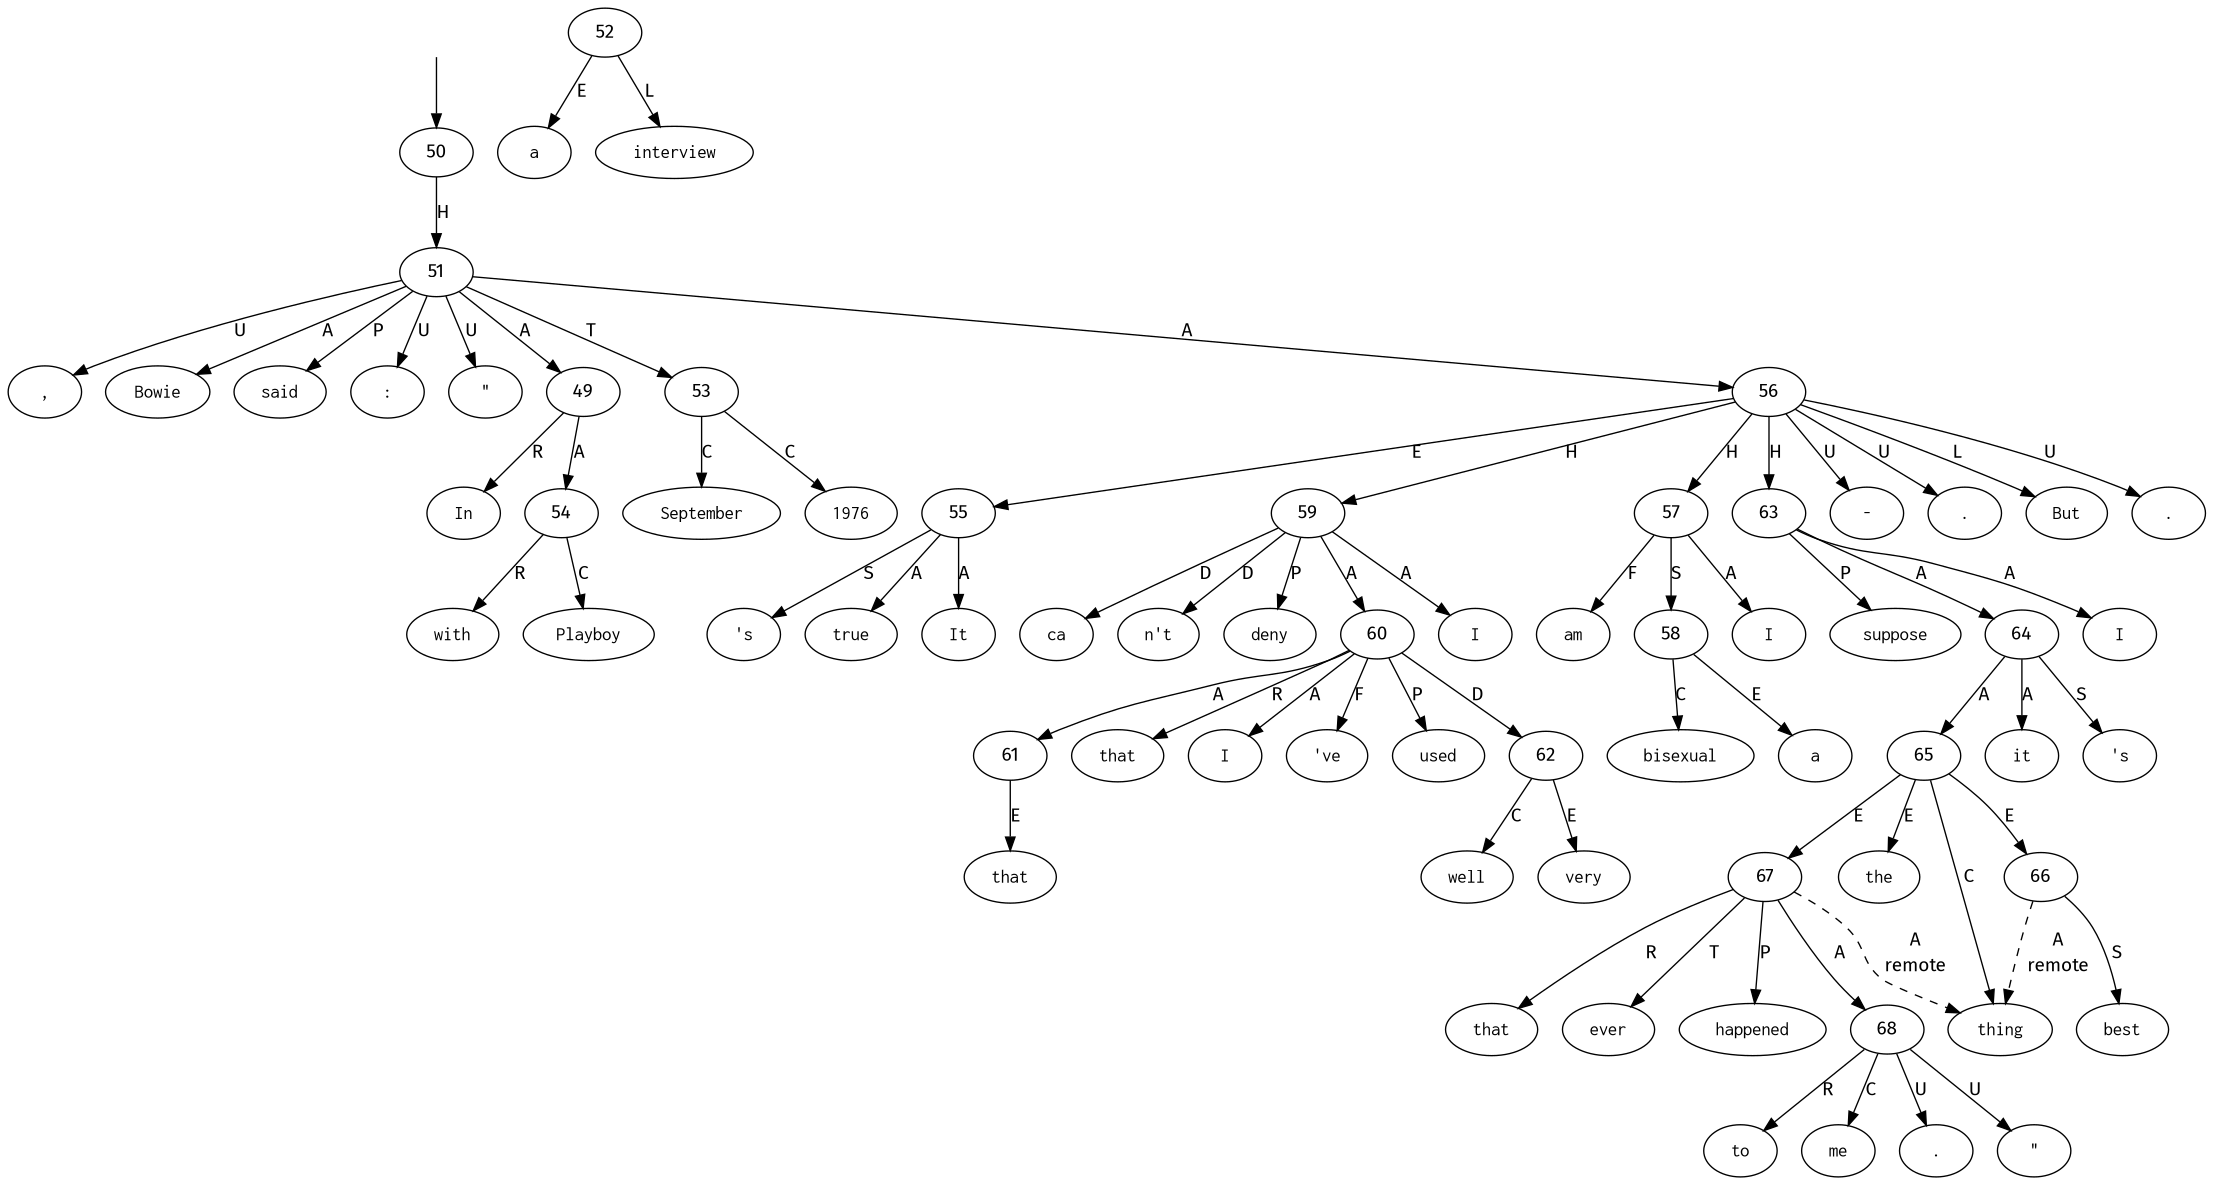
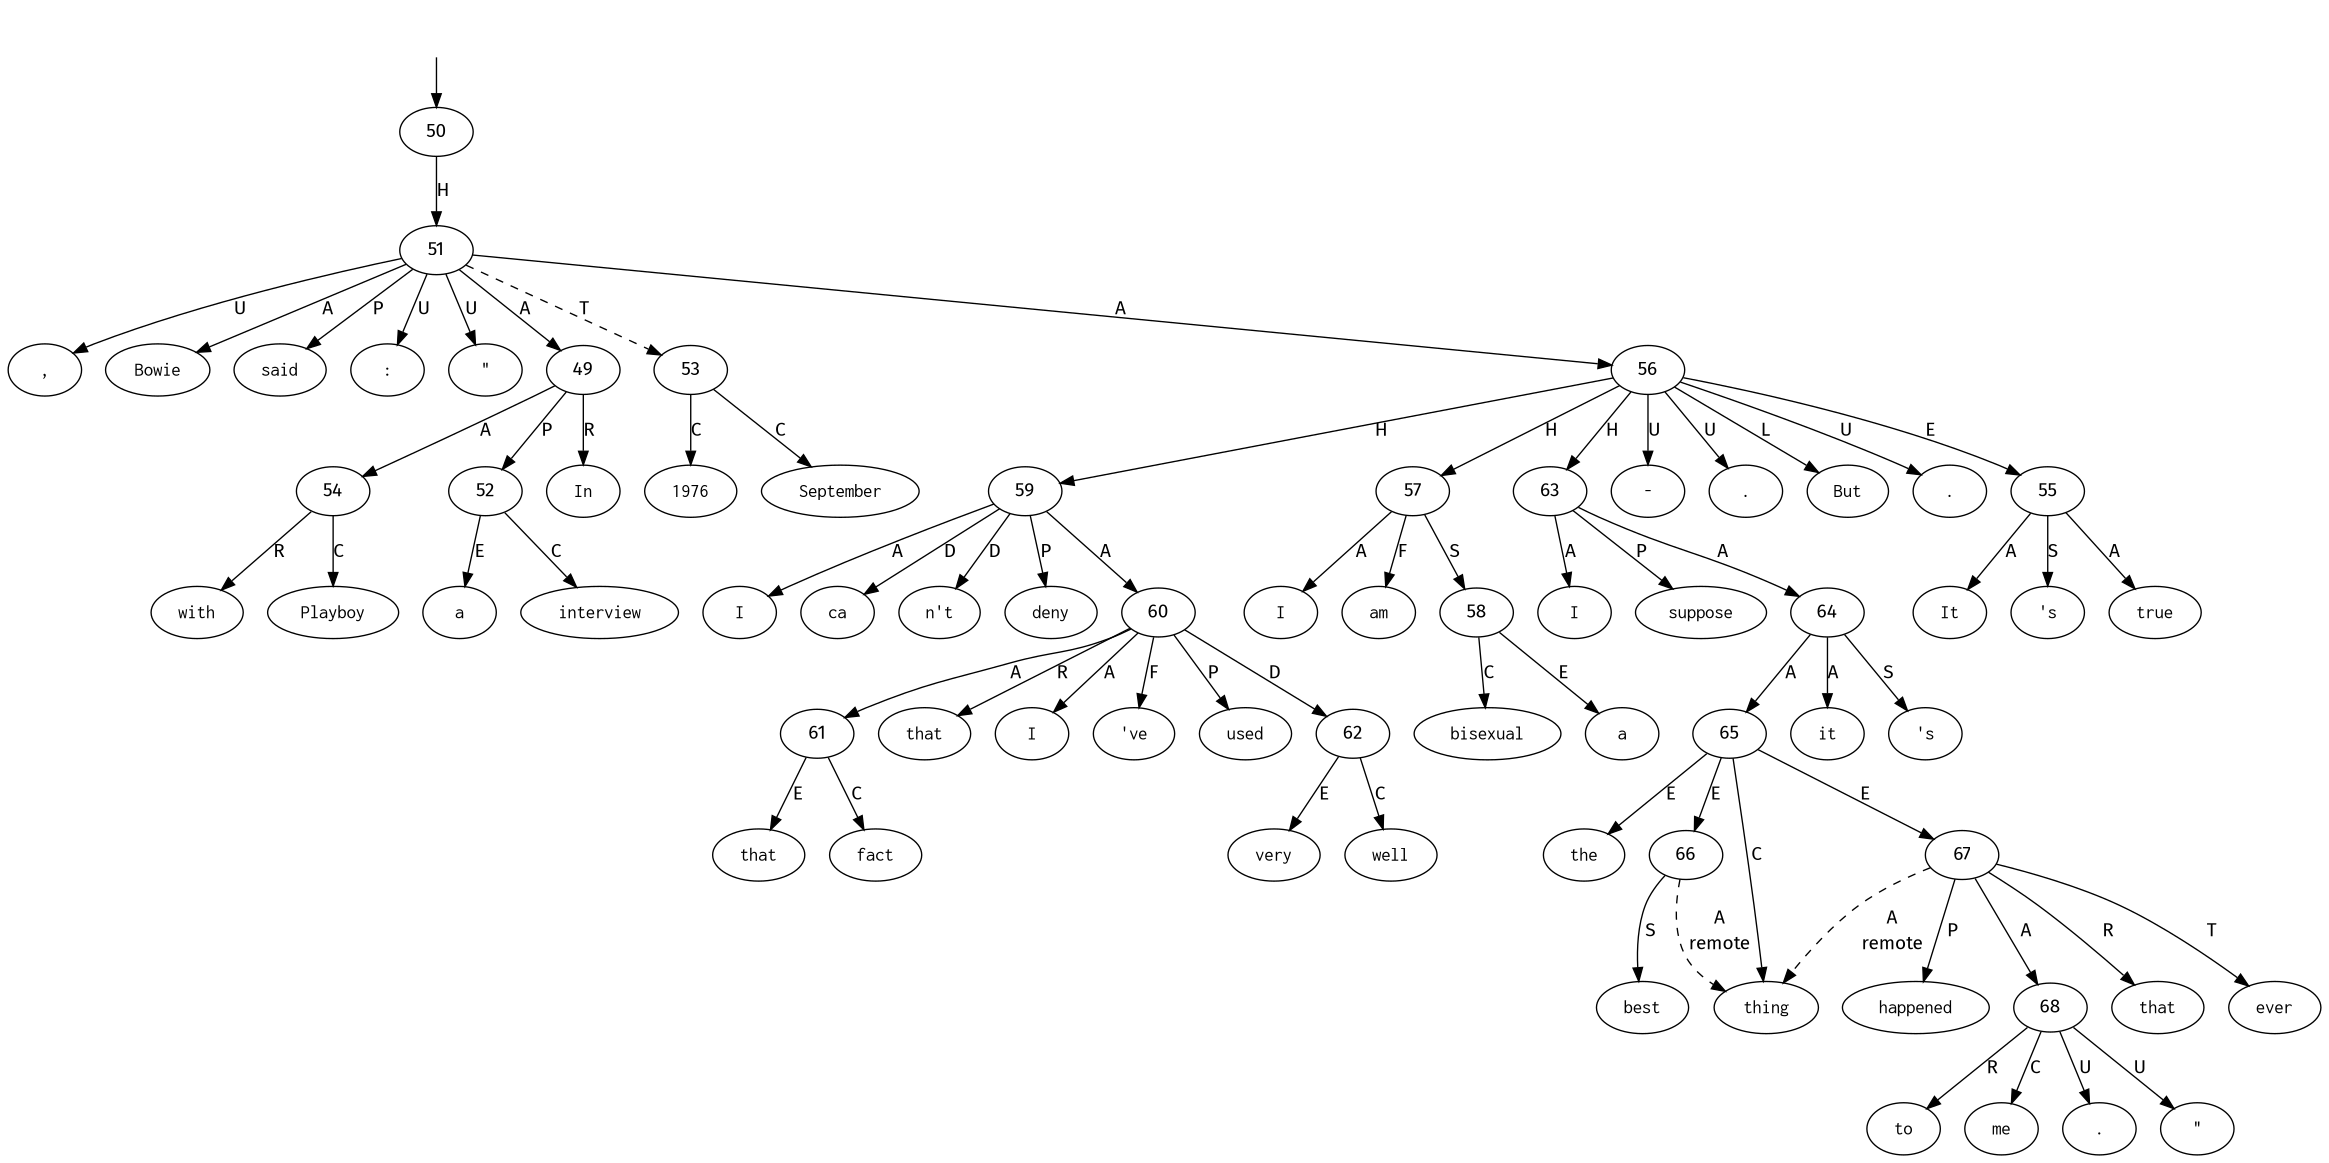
edge "52" -> "interview": label "L" -> "C"
edge "51" -> "53": style solid -> dashed
edge "49" -> "52": added, label "P"
node "fact": added
